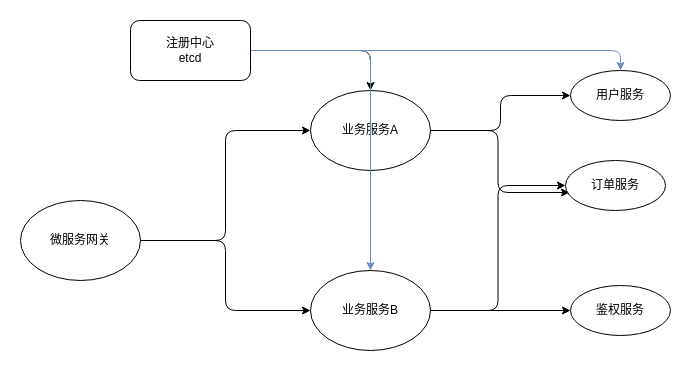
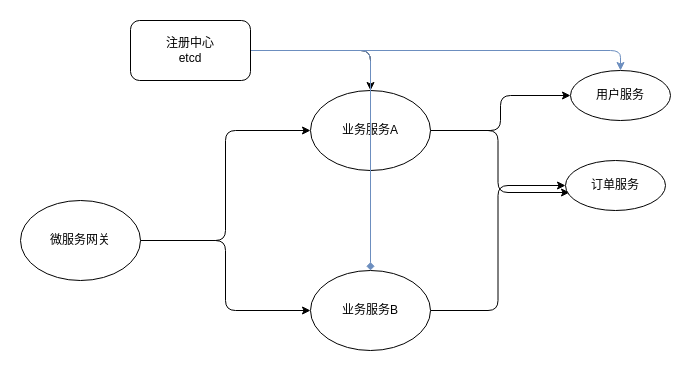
edge "注册中心 etcd" -> "业务服务B": arrowhead classic -> diamond
edge "业务服务B" -> "鉴权服务": removed
node "鉴权服务": removed
